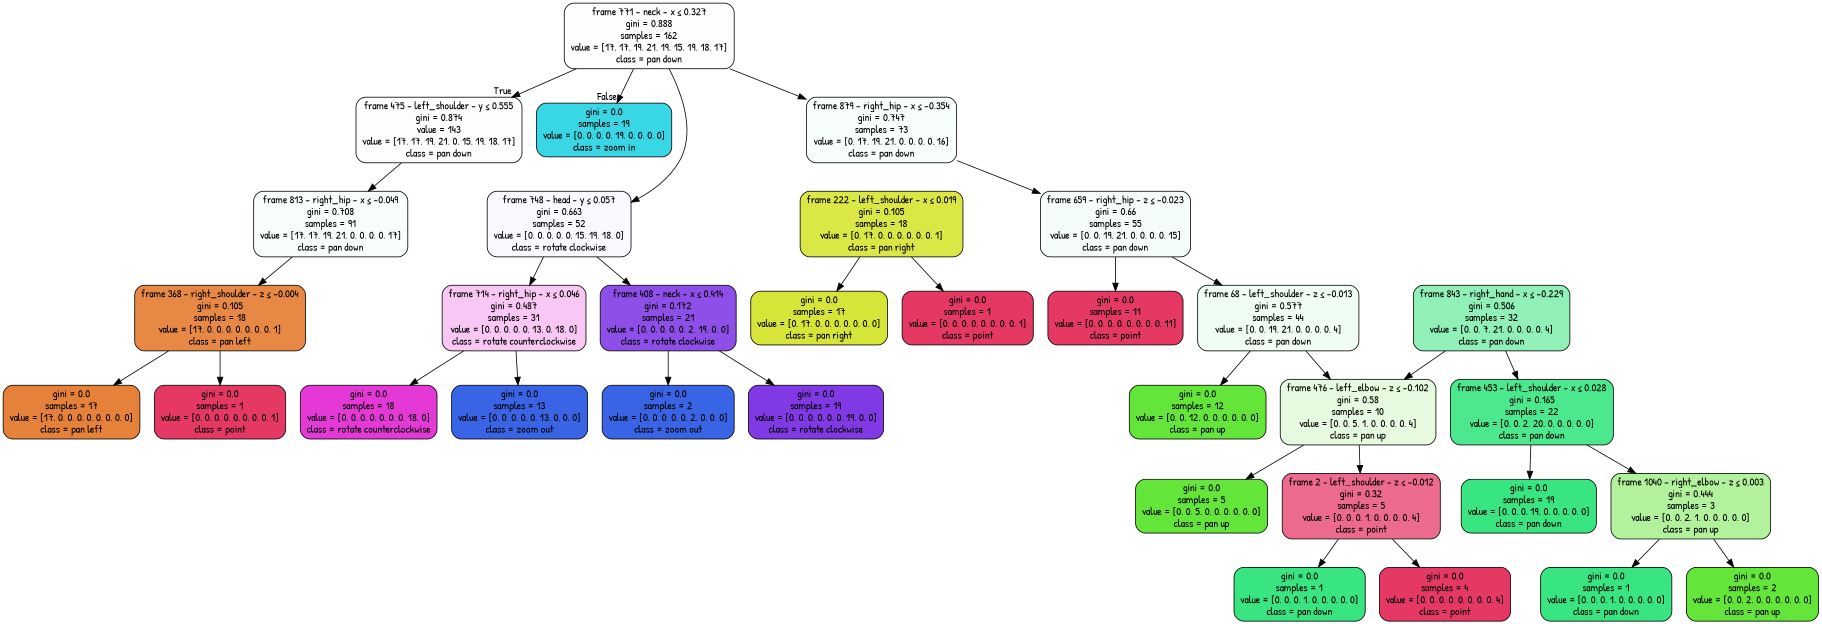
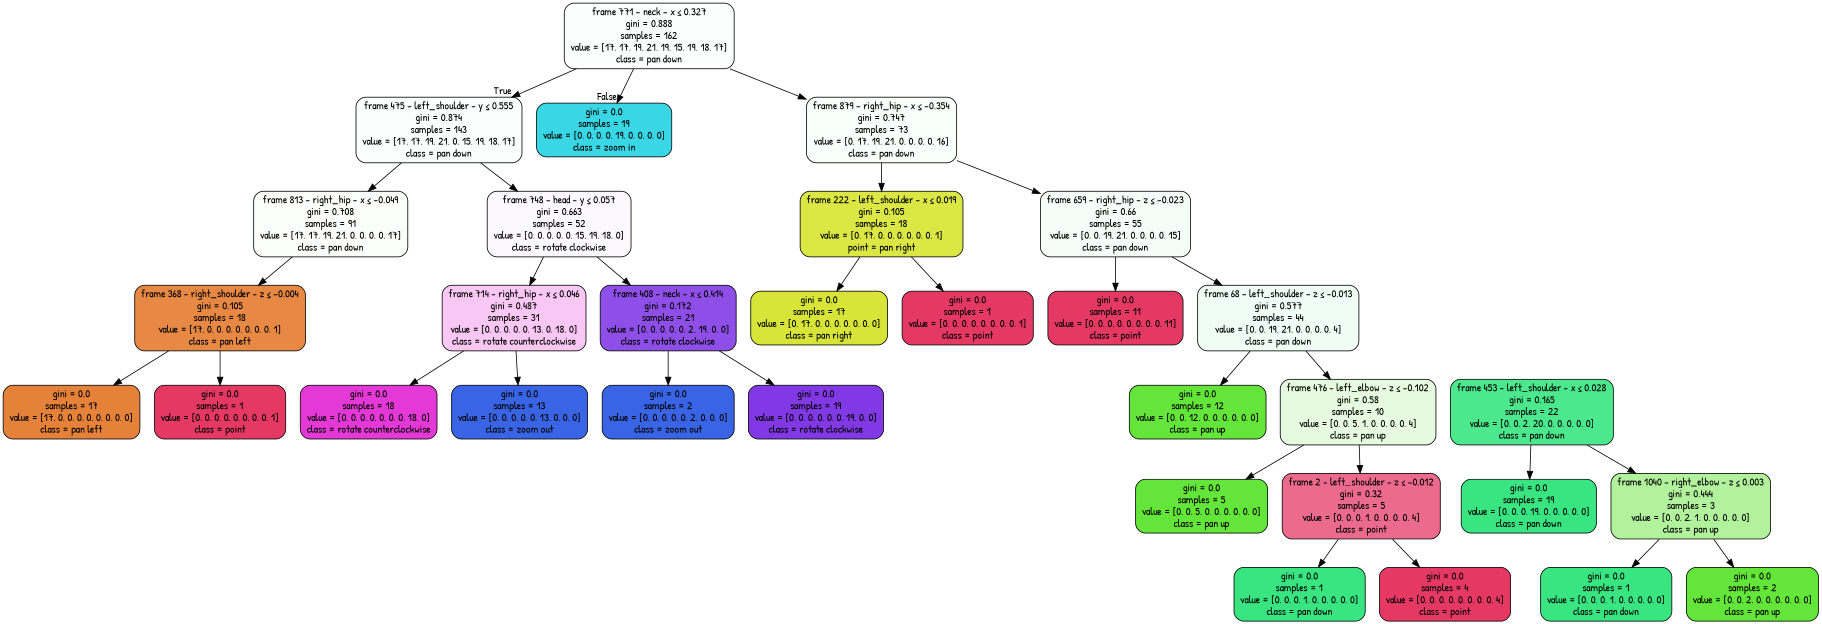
node "frame 475 - left_shoulder - y ≤ 0.555": text "value = 143" -> "samples = 143"
edge "frame 771 - neck - x ≤ 0.327" -> "frame 748 - head - y ≤ 0.057": now "frame 475 - left_shoulder - y ≤ 0.555" -> "frame 748 - head - y ≤ 0.057"
edge "frame 879 - right_hip - x ≤ -0.354" -> "frame 222 - left_shoulder - x ≤ 0.019": added
node "frame 222 - left_shoulder - x ≤ 0.019": text "class = pan right" -> "point = pan right"
node "frame 843 - right_hand - x ≤ -0.229": removed
